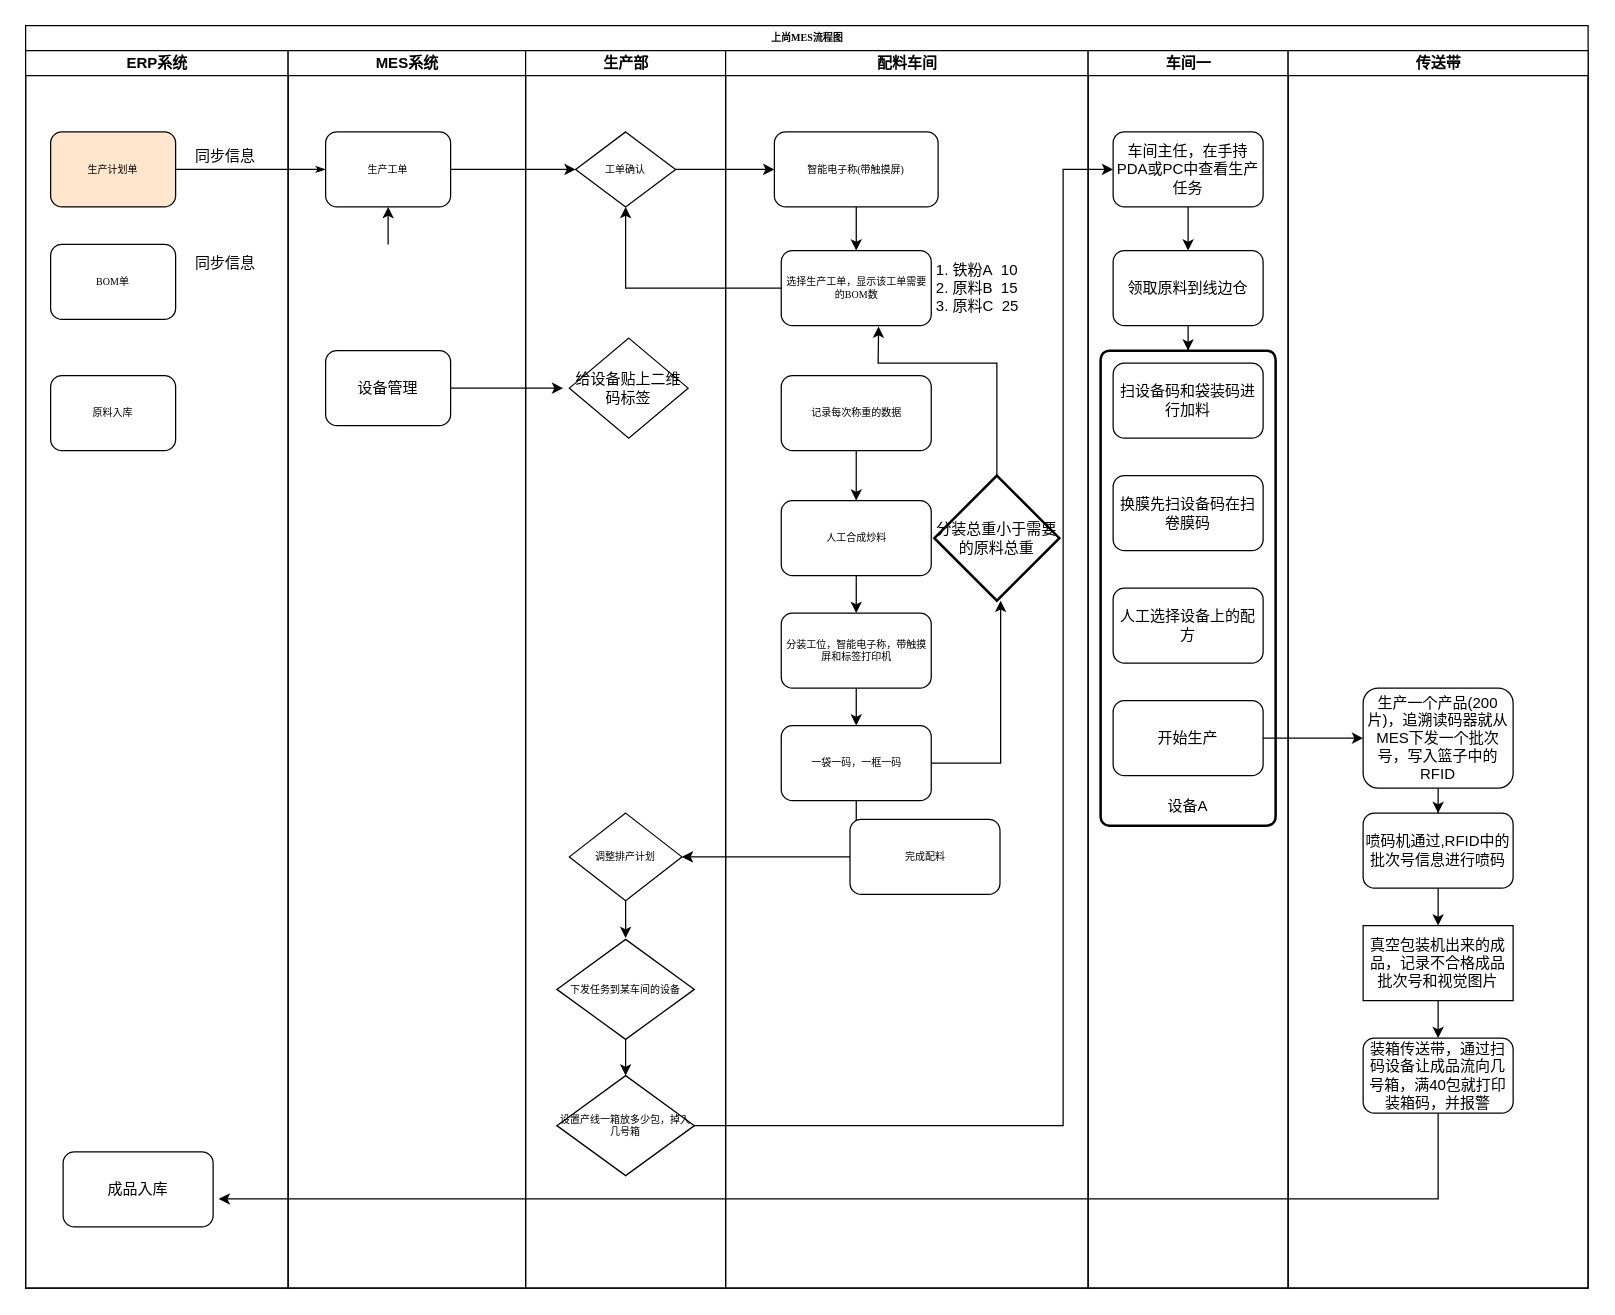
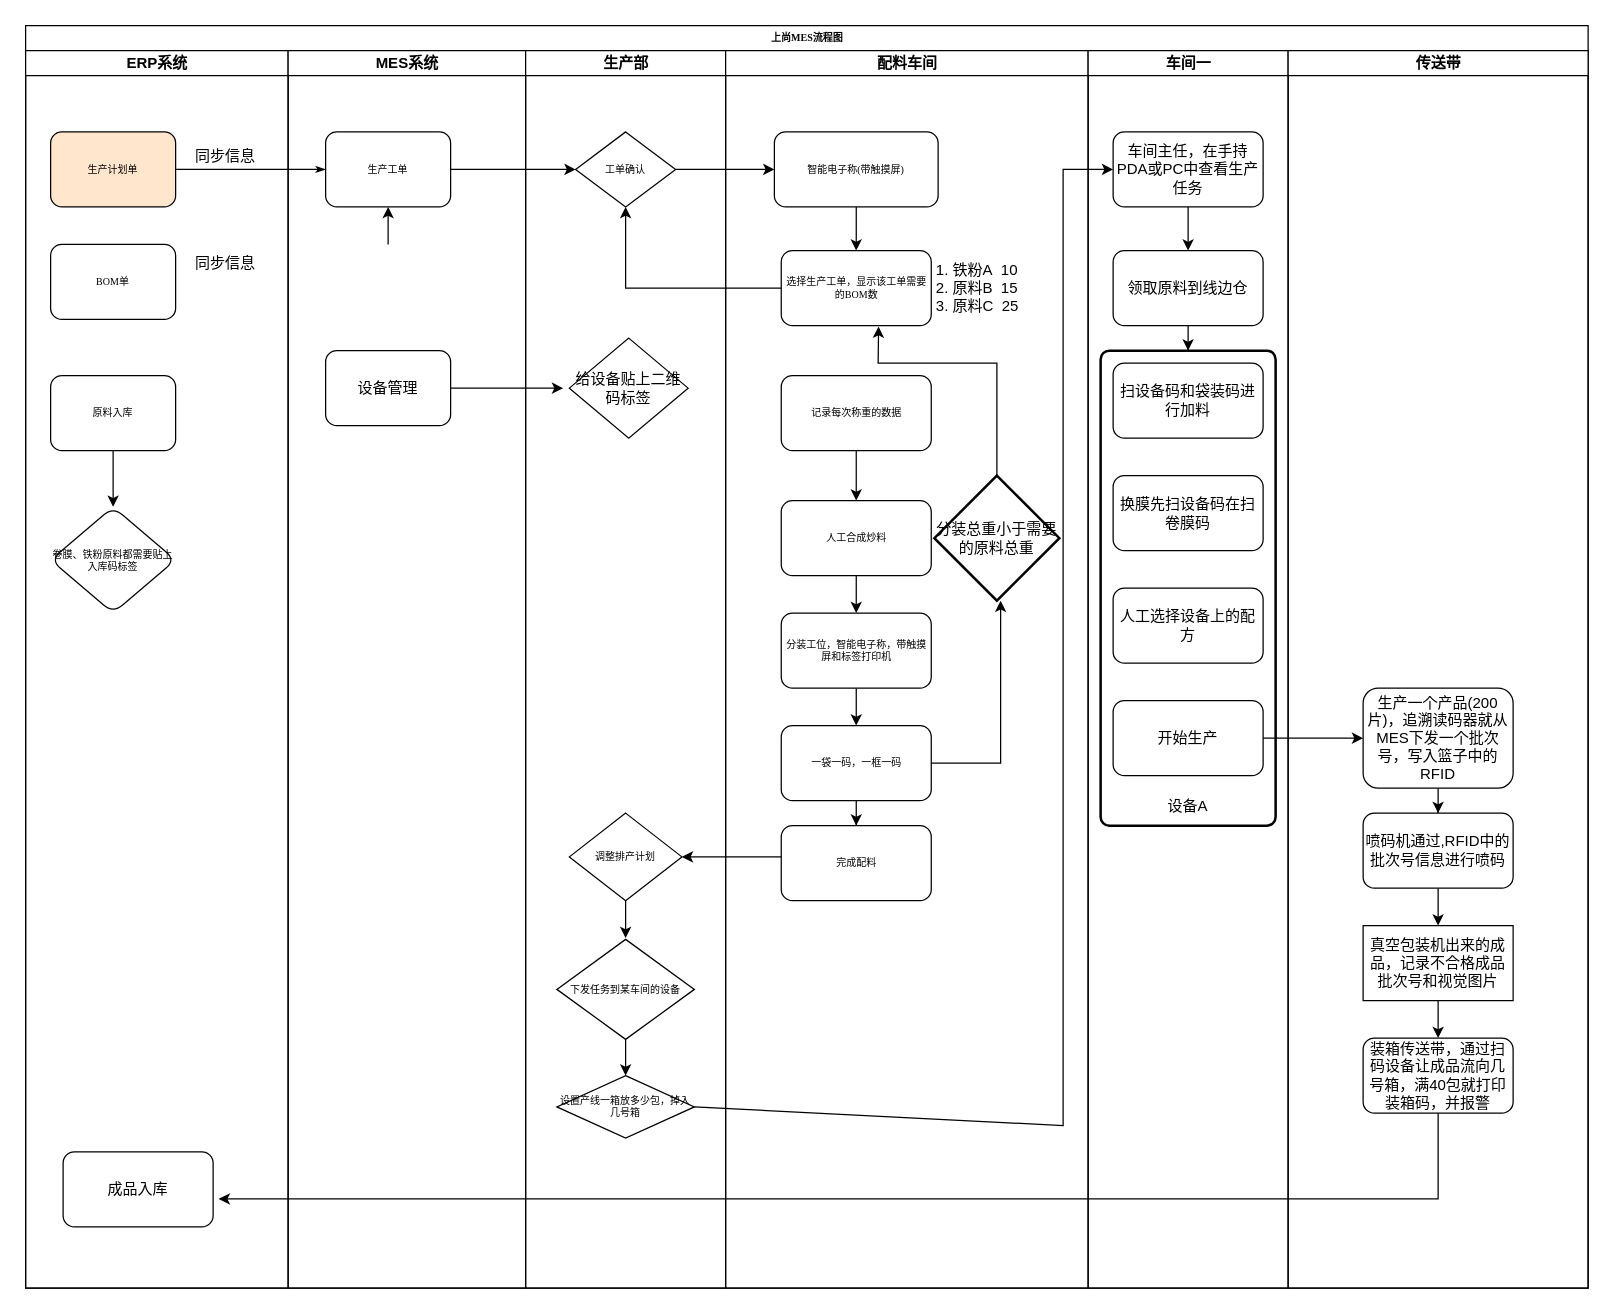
edge "原料入库" -> "卷膜、铁粉原料都需要贴上入库码标签": added
node "卷膜、铁粉原料都需要贴上入库码标签": added
node "完成配料": moved (925, 857) -> (856, 863)
node "设置产线一箱放多少包，掉入几号箱": size 138x100 -> 138x63
